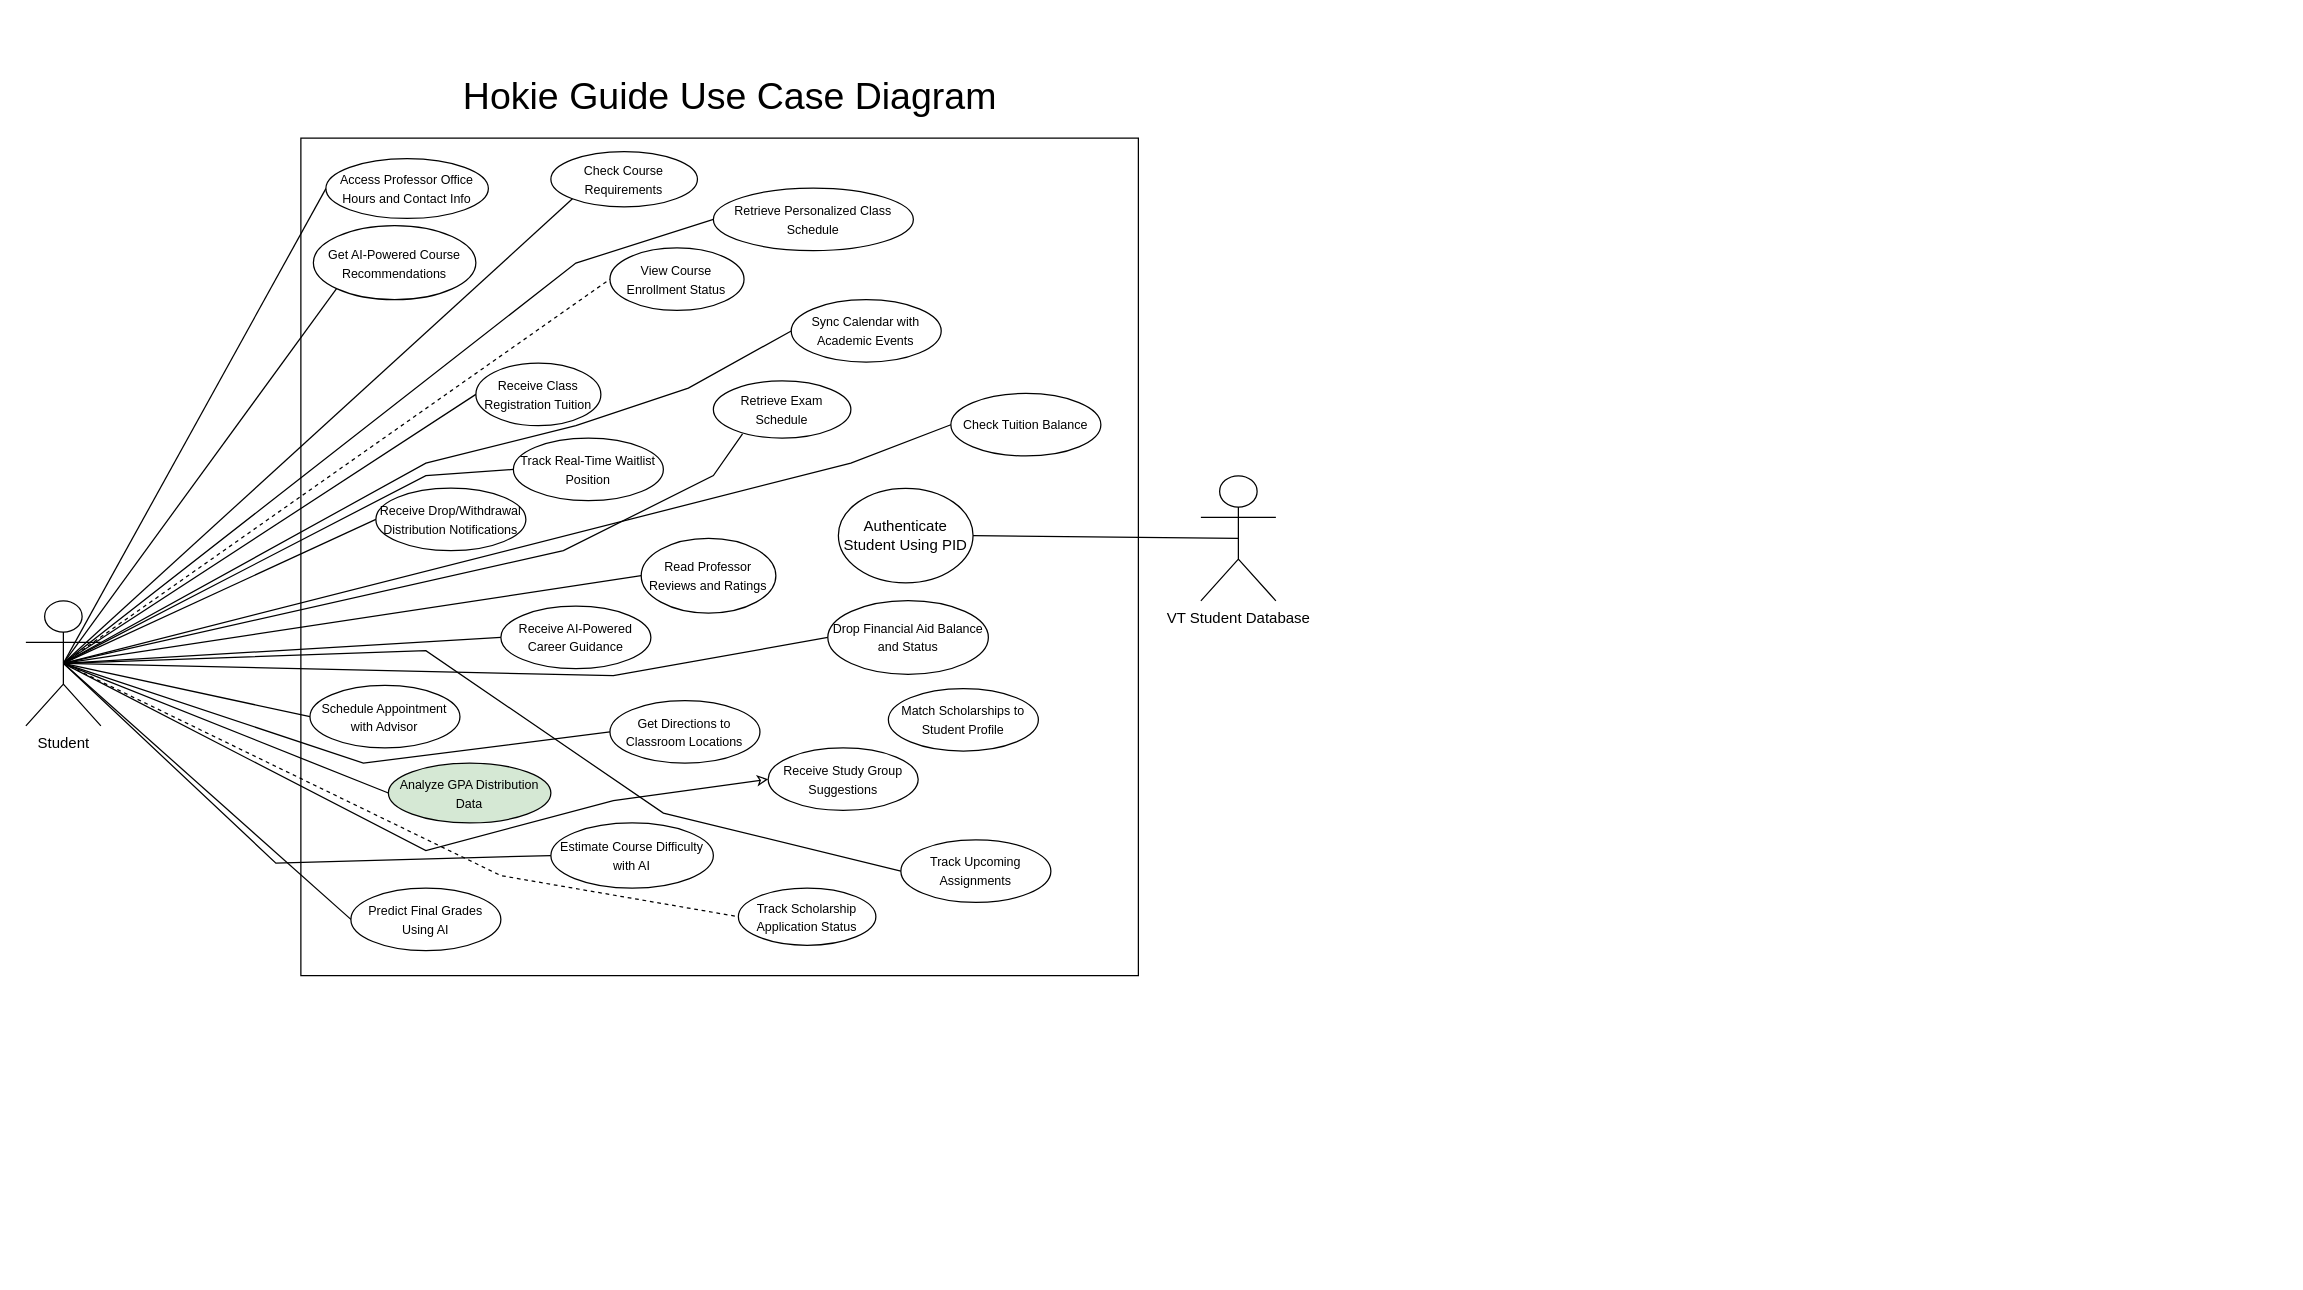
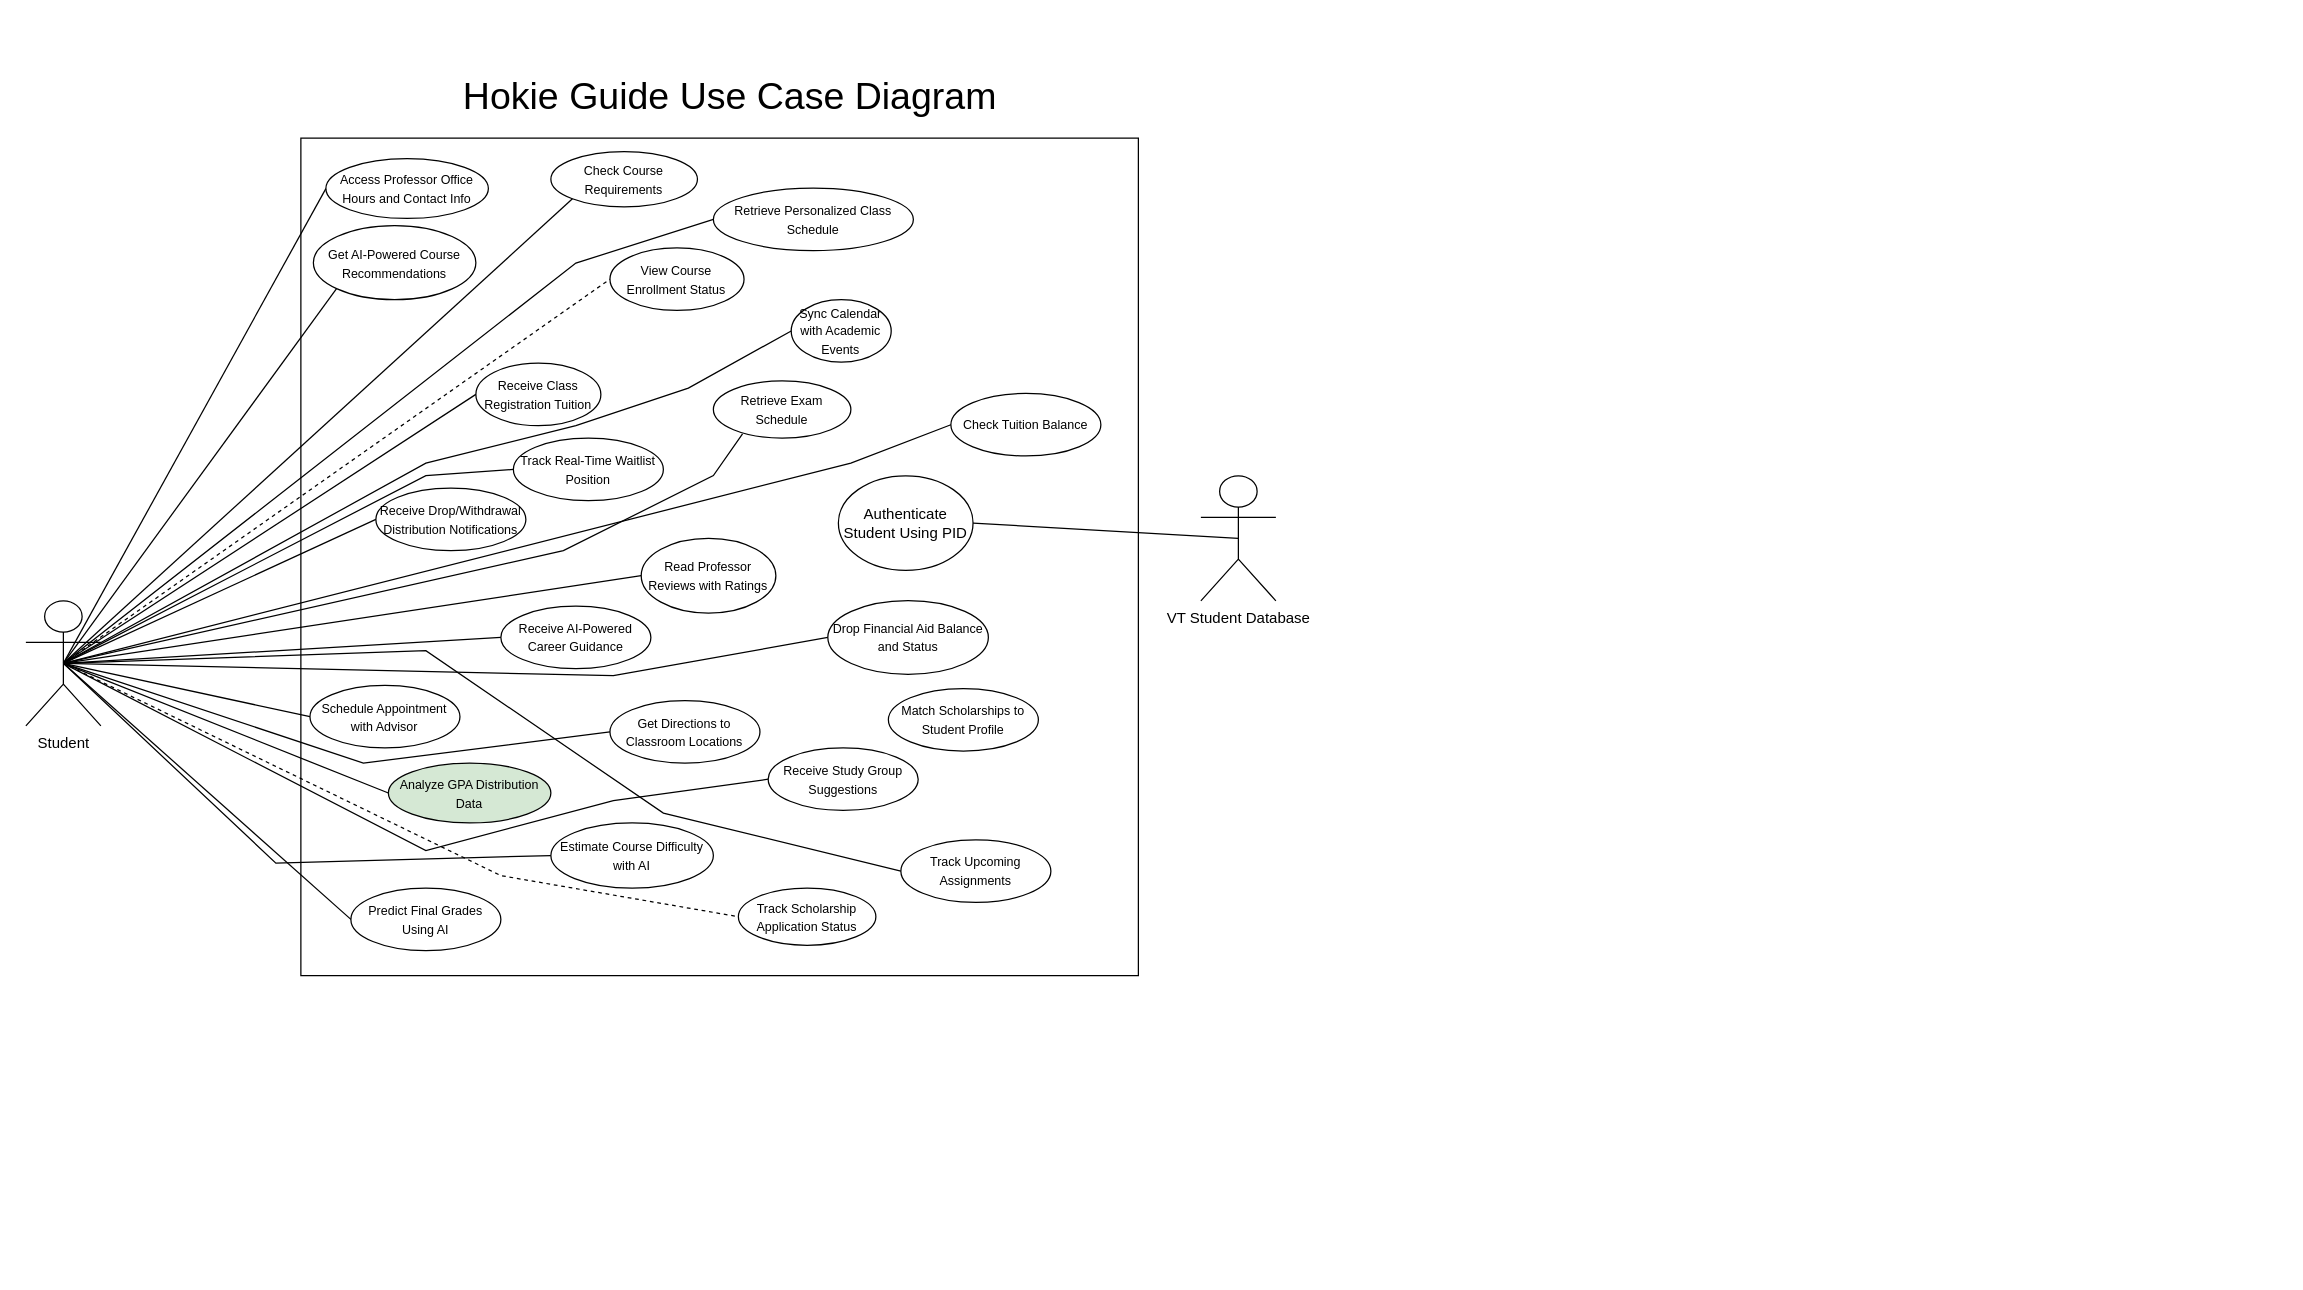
node "Sync Calendar with Academic Events": size 150x62 -> 100x62
node "Authenticate Student Using PID": moved (905, 536) -> (905, 523)
node "Read Professor Reviews and Ratings": label "Read Professor Reviews and Ratings" -> "Read Professor Reviews with Ratings"
edge "Student" -> "Receive Study Group Suggestions": arrowhead classic -> none
